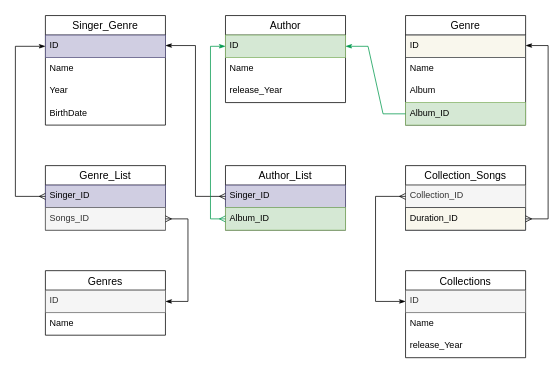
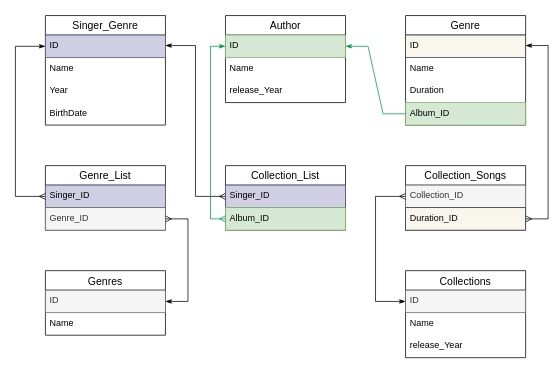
node "Album": label "Album" -> "Duration"
node "Author_List": label "Author_List" -> "Collection_List"
node "Songs_ID": label "Songs_ID" -> "Genre_ID"
